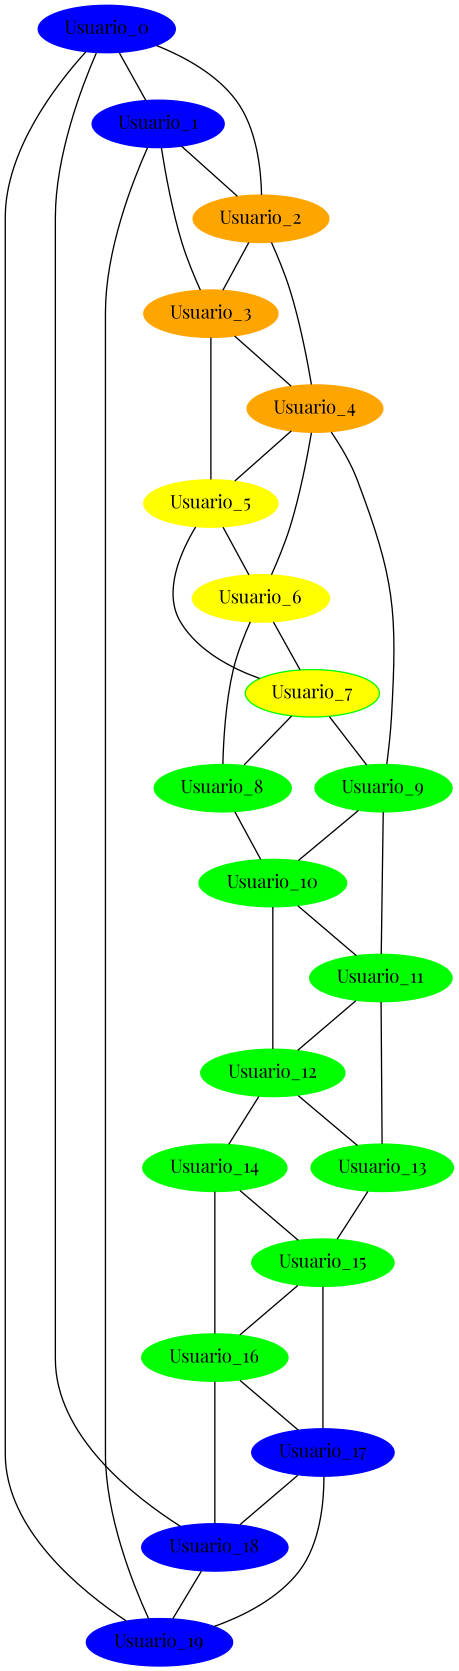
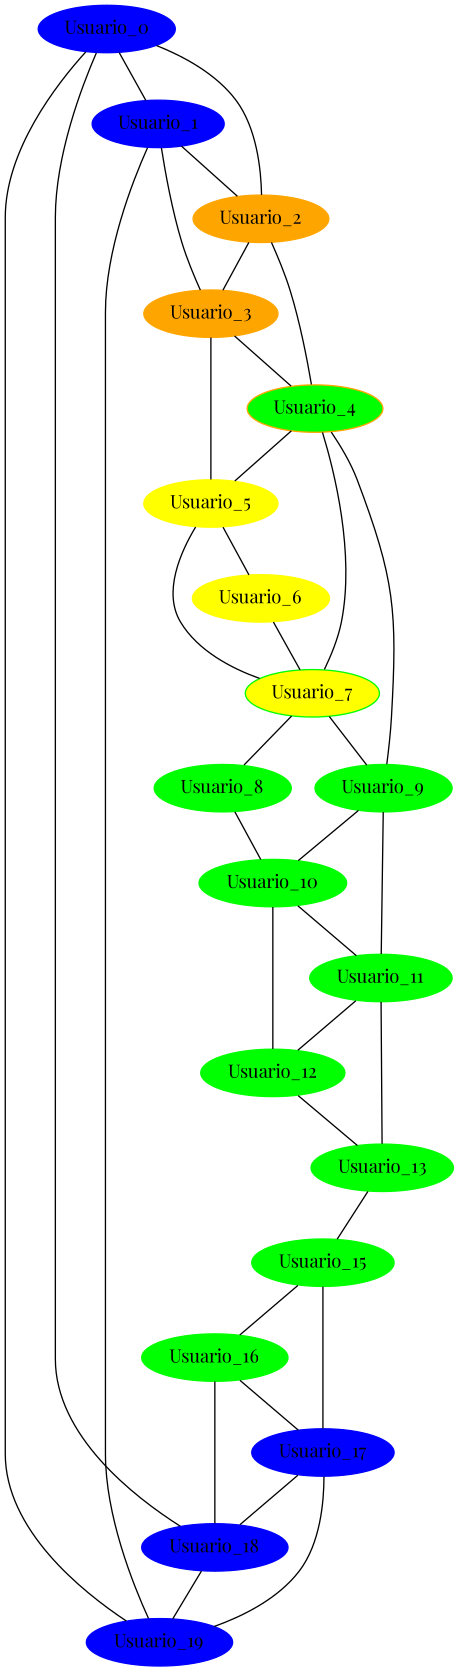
node "Usuario_4": fillcolor orange -> green
edge "Usuario_4" -- "Usuario_6": now "Usuario_4" -- "Usuario_7"
edge "Usuario_6" -- "Usuario_8": removed
node "Usuario_14": removed
